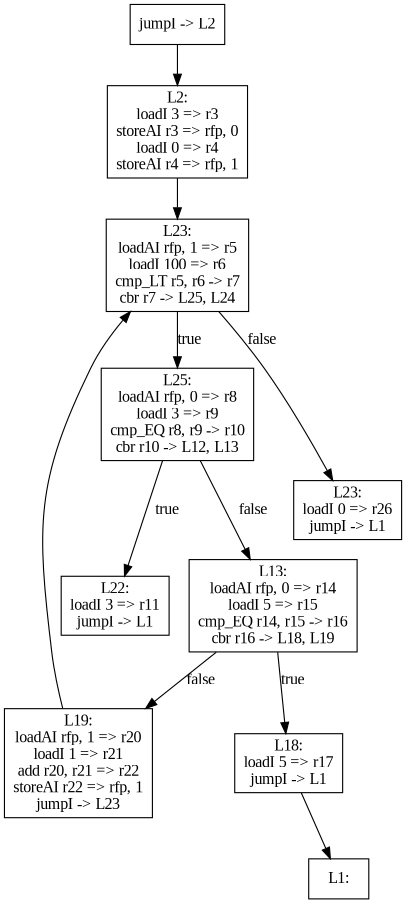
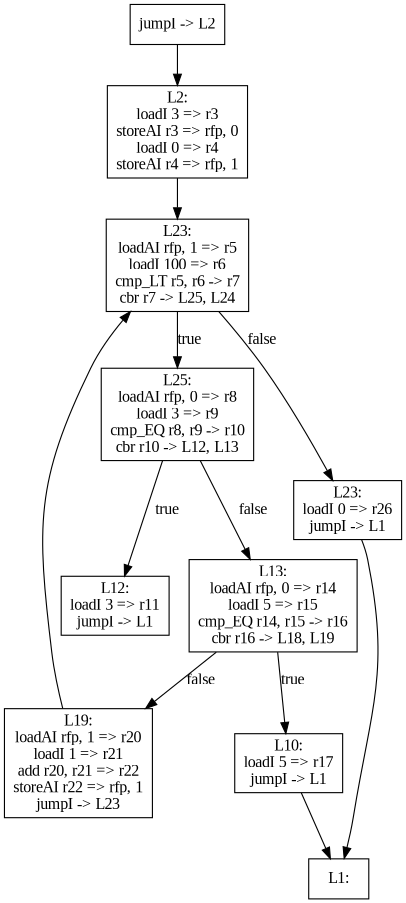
node "L22: loadI 3 => r11 jumpI -> L1": label "L22: loadI 3 => r11 jumpI -> L1" -> "L12: loadI 3 => r11 jumpI -> L1"
edge "L23: loadI 0 => r26 jumpI -> L1" -> "L1:": added
node "L18: loadI 5 => r17 jumpI -> L1": label "L18: loadI 5 => r17 jumpI -> L1" -> "L10: loadI 5 => r17 jumpI -> L1"
